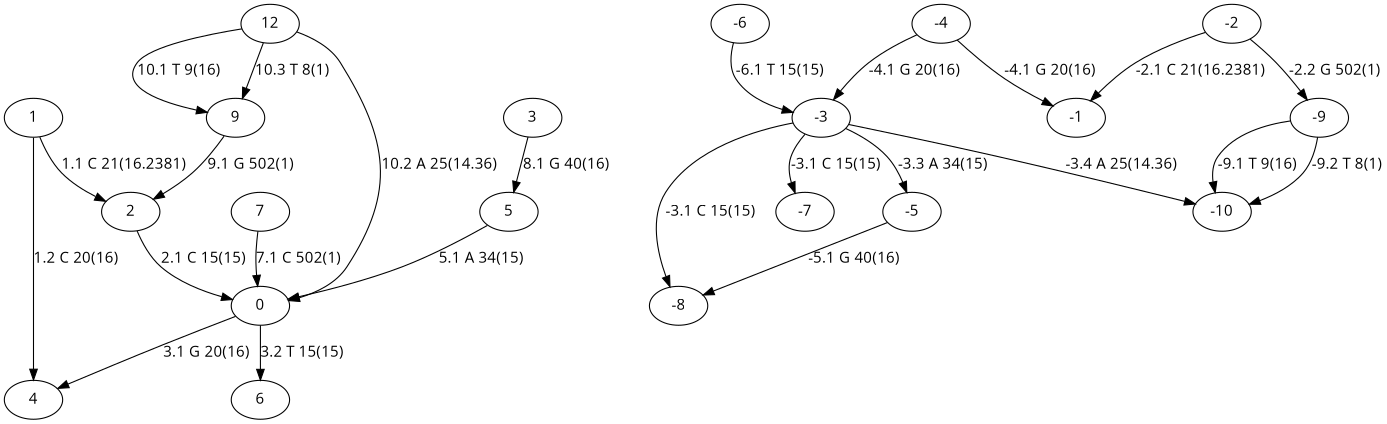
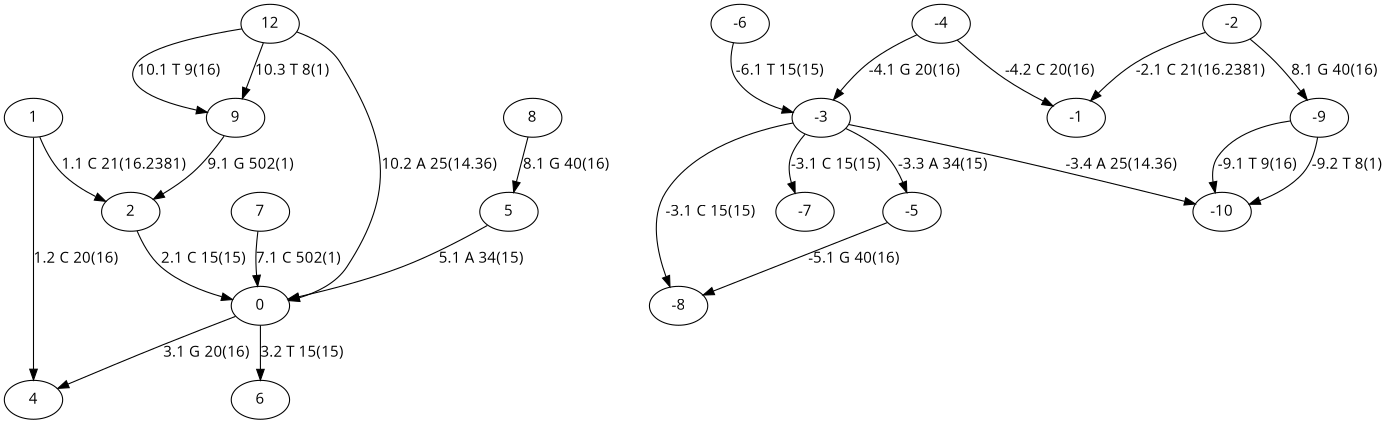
edge "-4" -> "-1": label "-4.1 G 20(16)" -> "-4.2 C 20(16)"
edge "-2" -> "-9": label "-2.2 G 502(1)" -> "8.1 G 40(16)"
node "3": label "3" -> "8"
